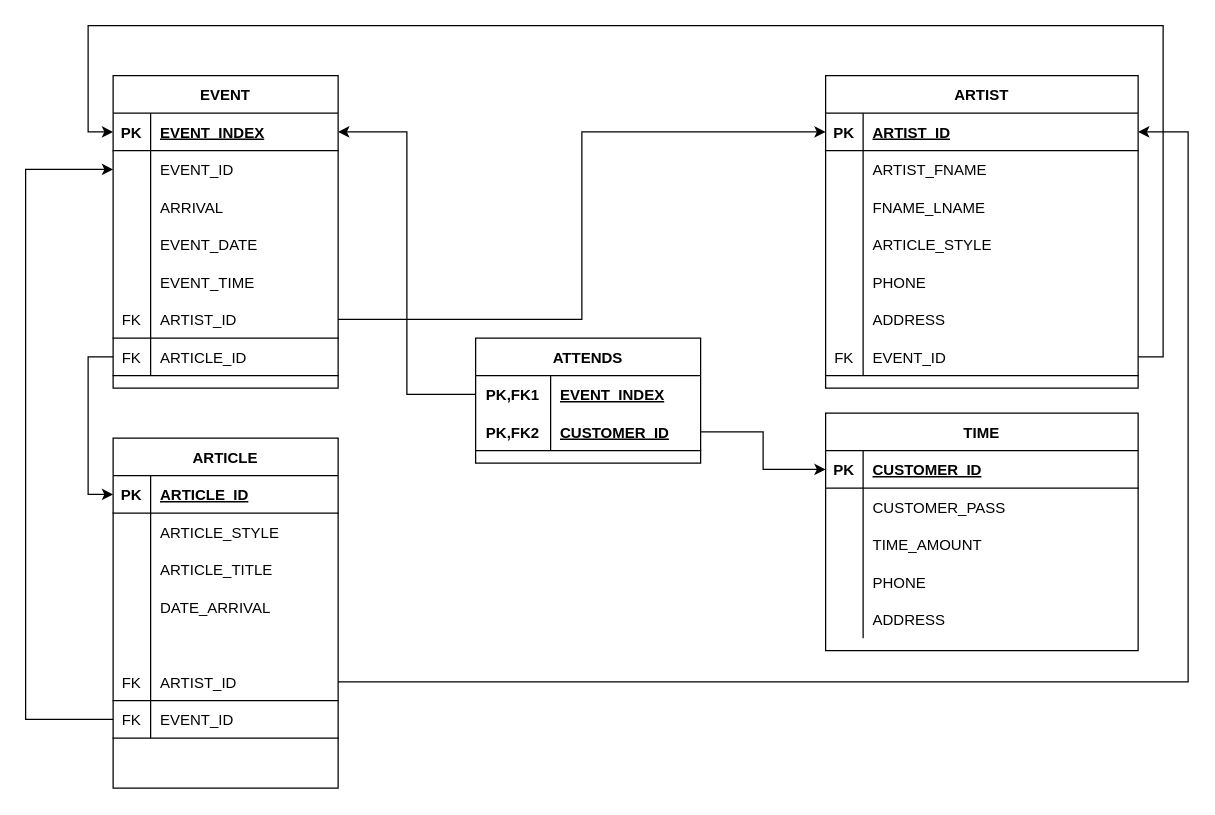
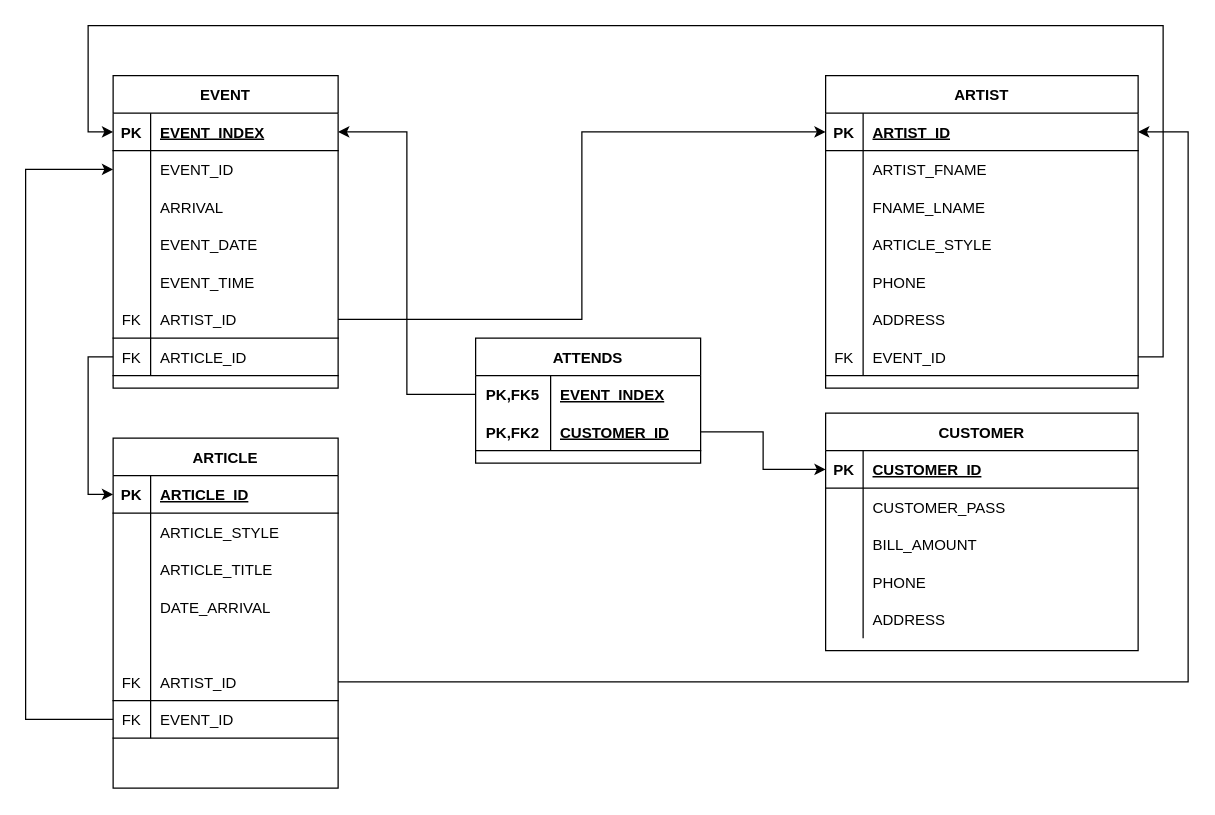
node "PK,FK1": label "PK,FK1" -> "PK,FK5"
node "TIME": label "TIME" -> "CUSTOMER"
node "TIME_AMOUNT": label "TIME_AMOUNT" -> "BILL_AMOUNT"
